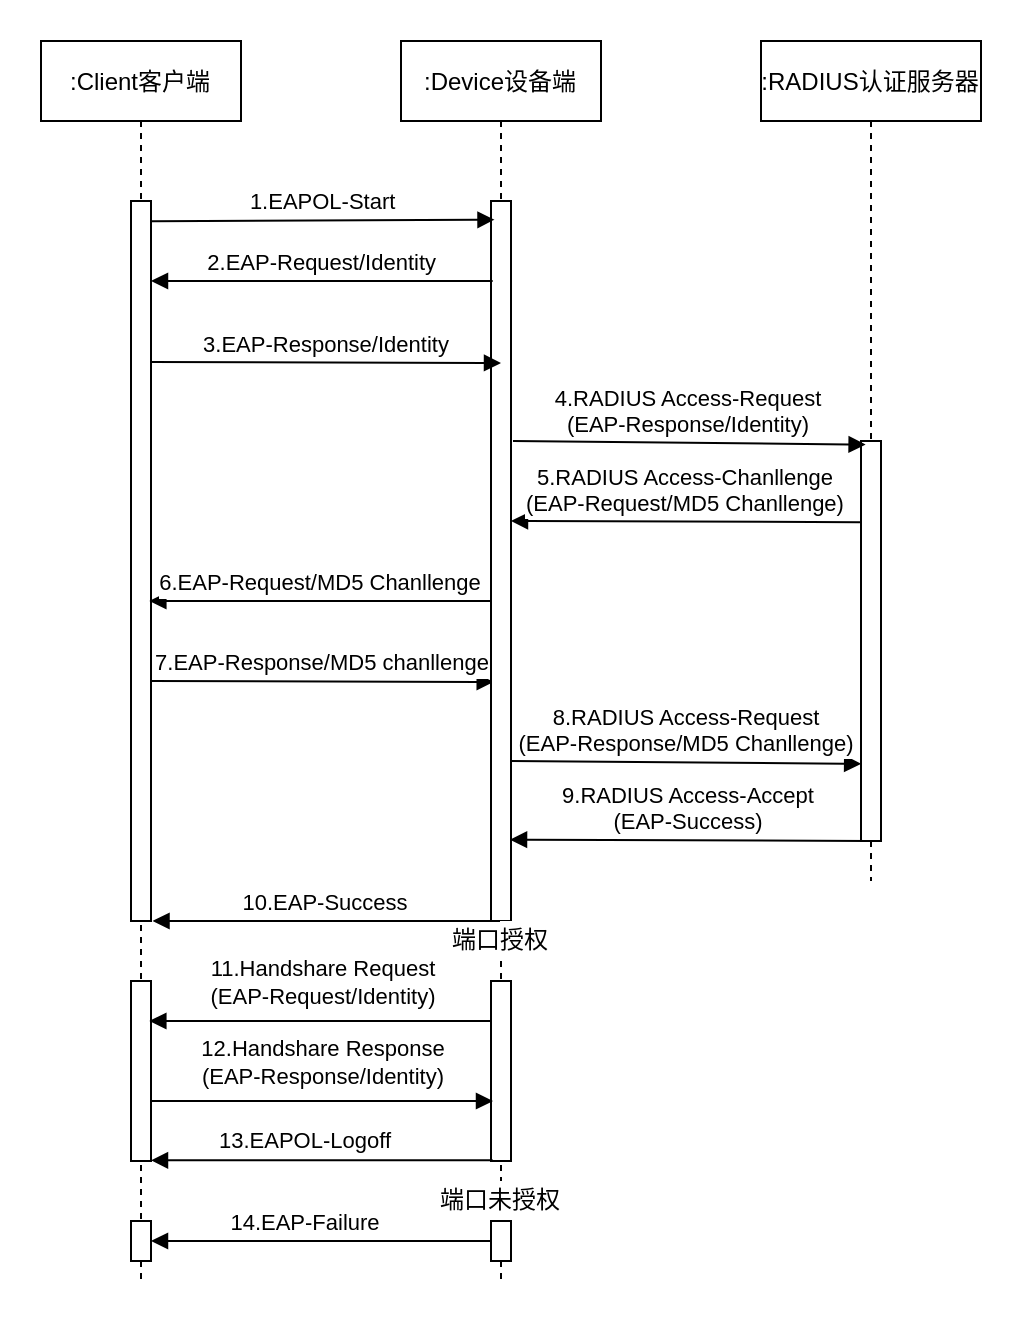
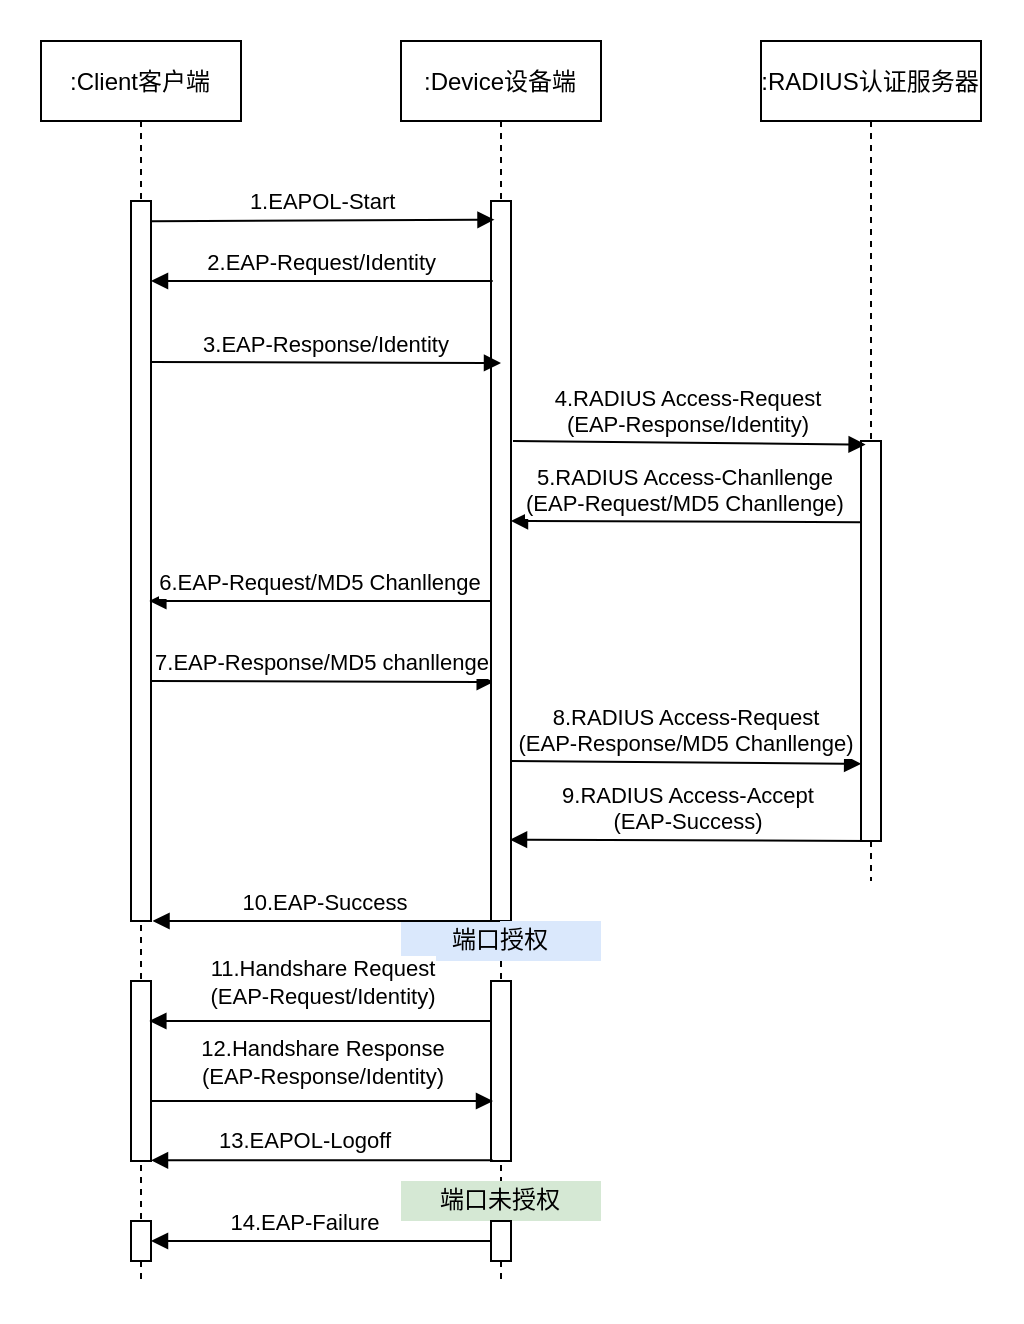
node "端口授权": fillcolor #ffffff -> #dae8fc
node "端口未授权": fillcolor #ffffff -> #d5e8d4
